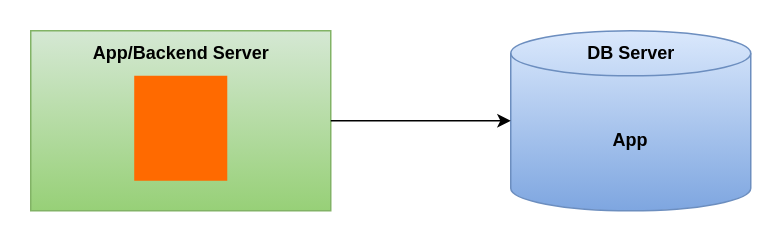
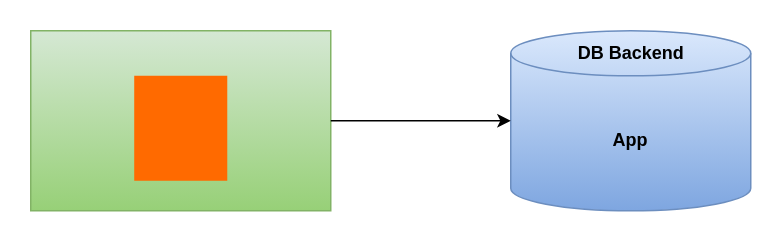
node "App/Backend Server": removed
node "DB Server": label "DB Server" -> "DB Backend"
